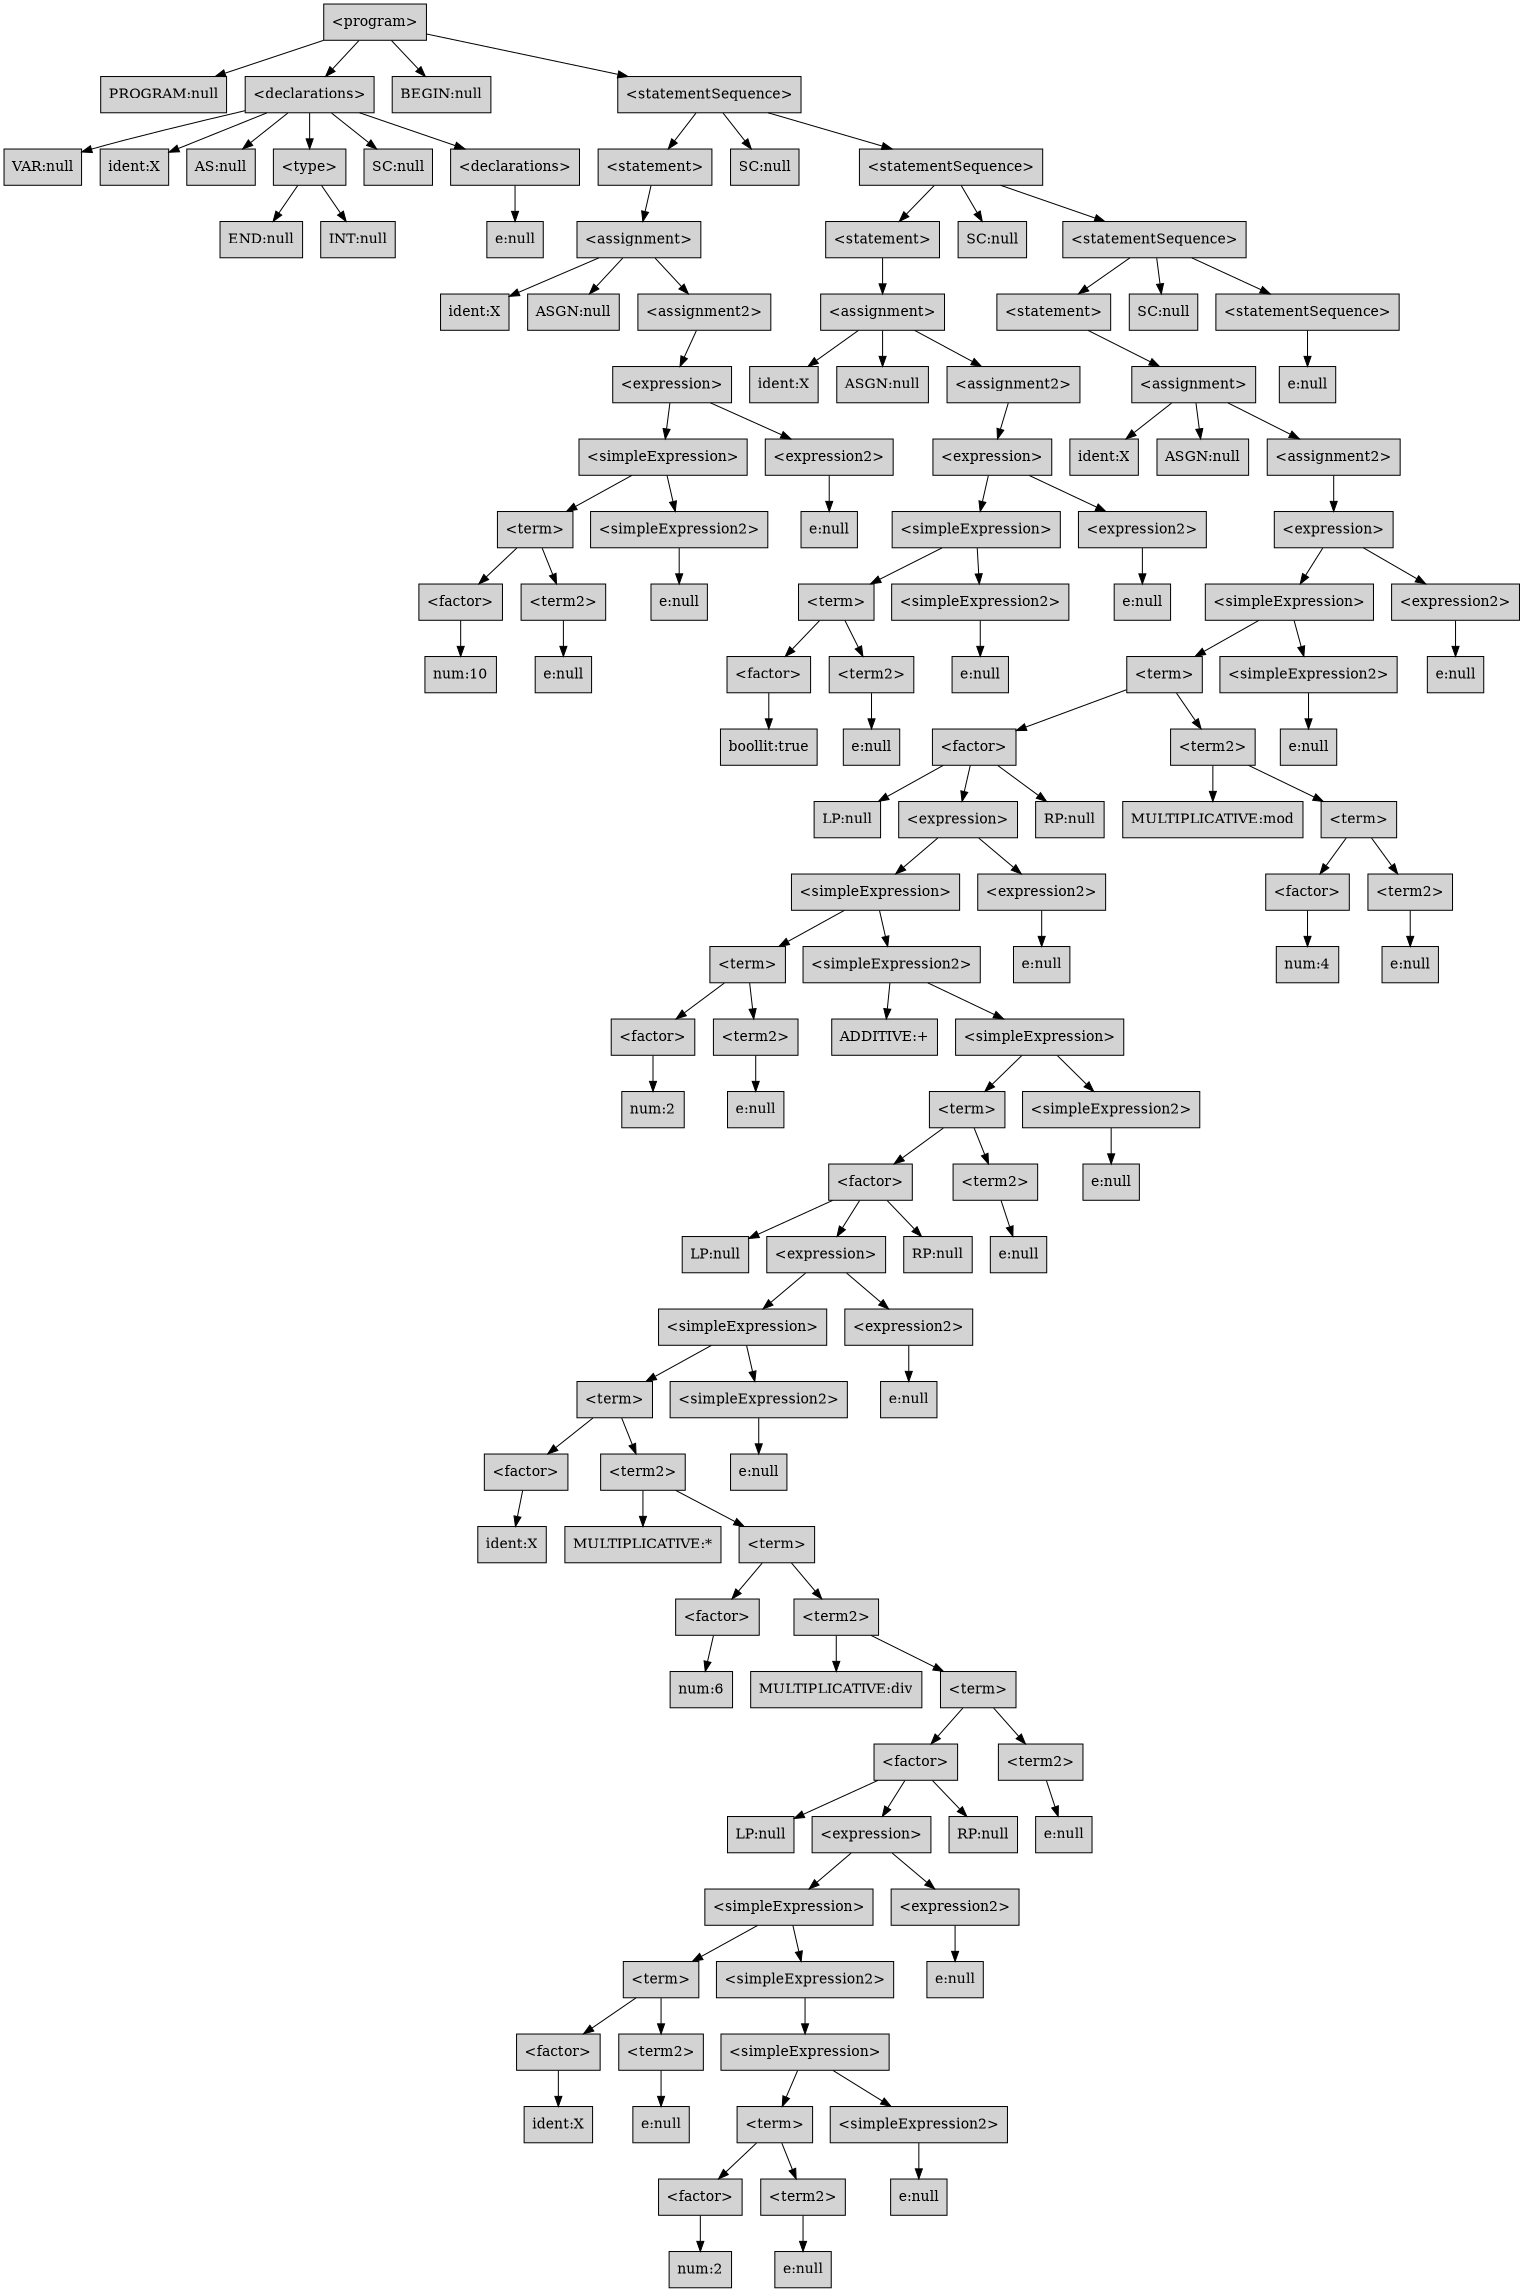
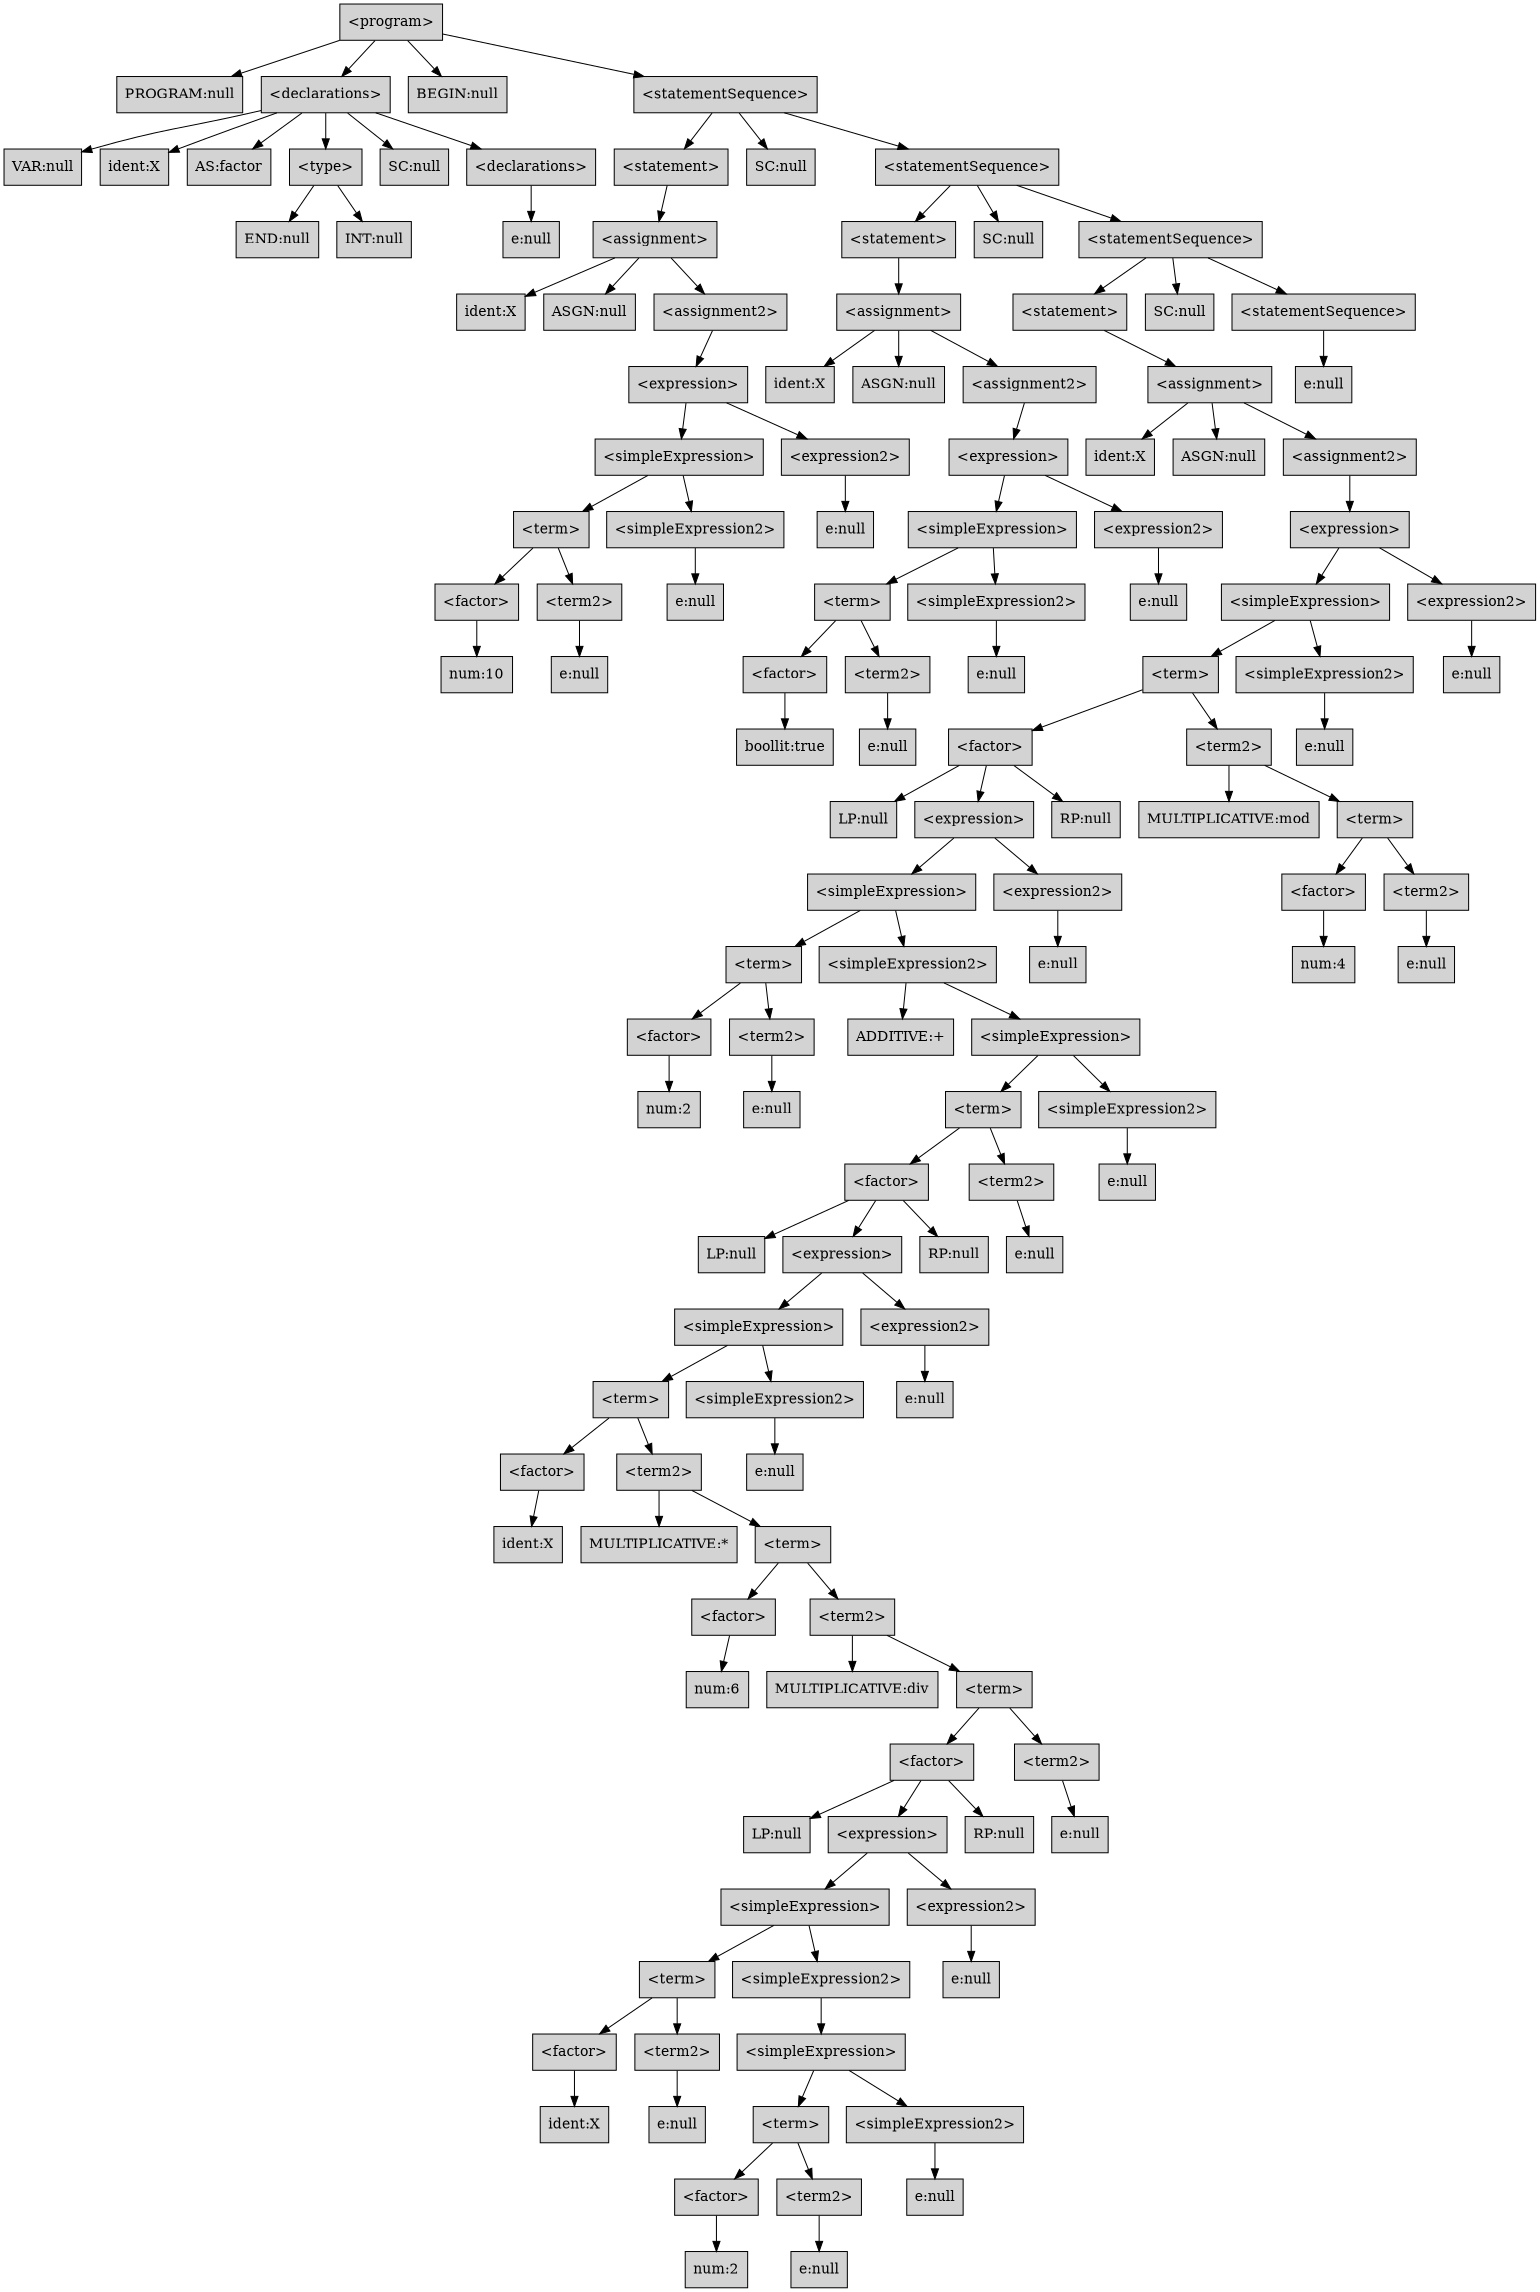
node "AS:null": label "AS:null" -> "AS:factor"
